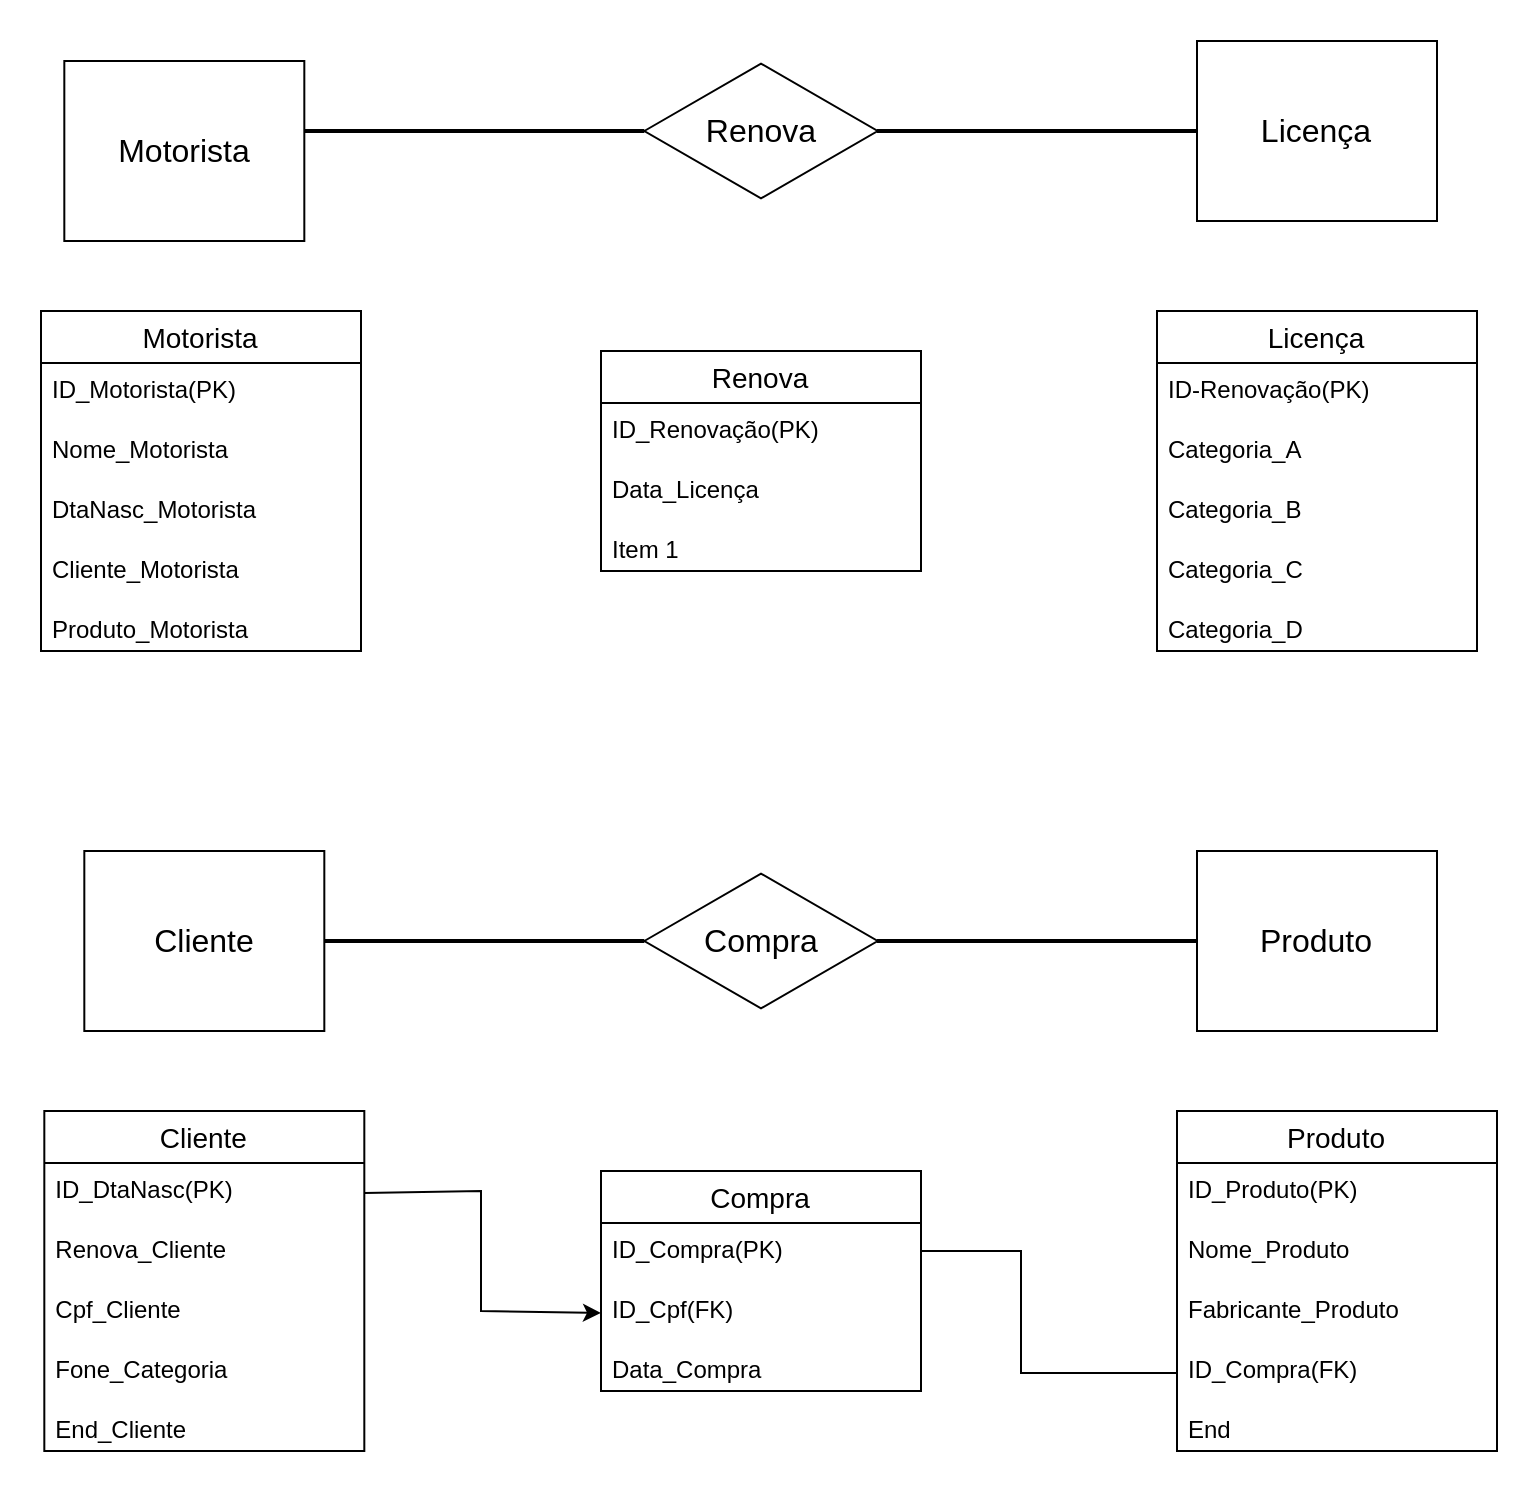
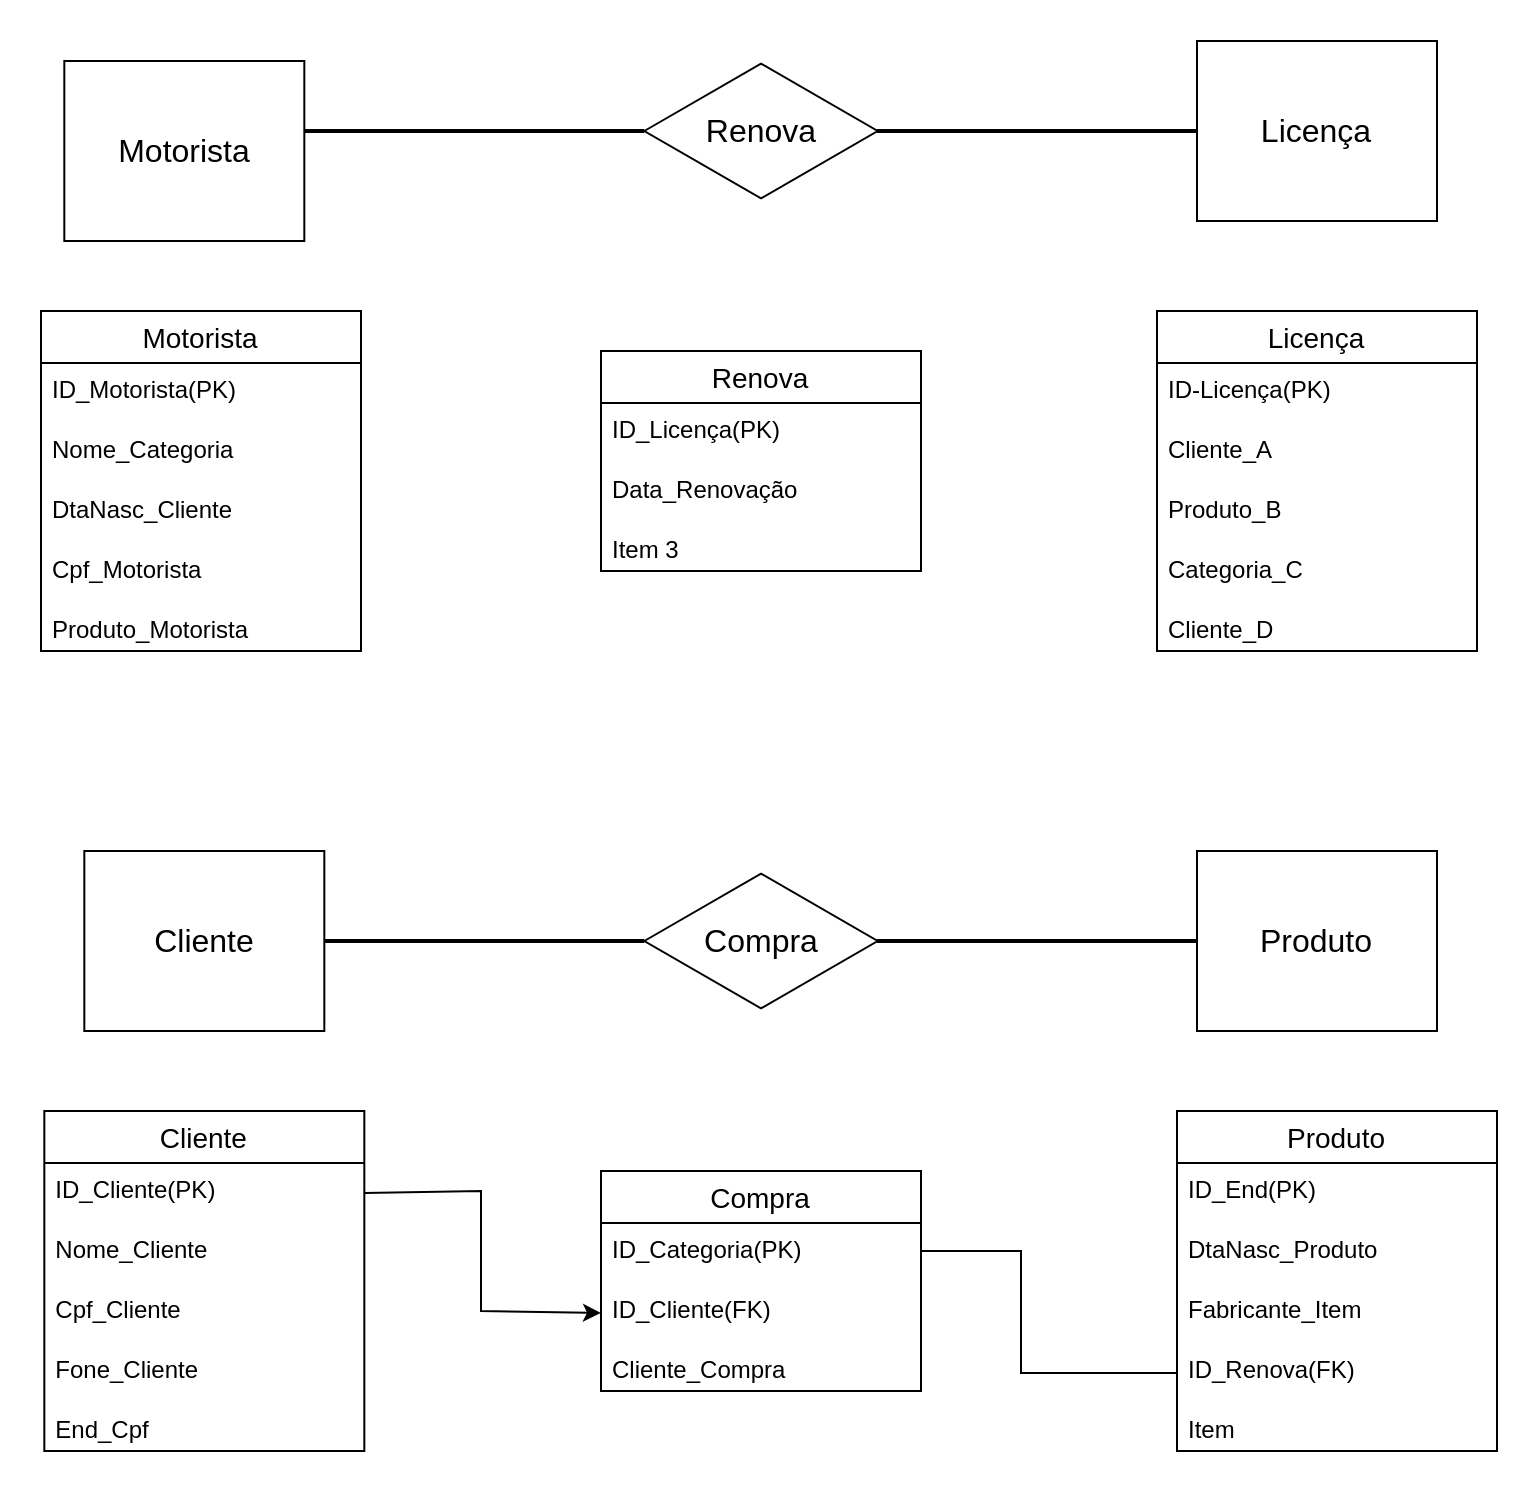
node "ID-Renovação(PK)": label "ID-Renovação(PK)" -> "ID-Licença(PK)"
node "ID_Renovação(PK)": label "ID_Renovação(PK)" -> "ID_Licença(PK)"
node "Nome_Motorista": label "Nome_Motorista" -> "Nome_Categoria"
node "Categoria_A": label "Categoria_A" -> "Cliente_A"
node "Data_Licença": label "Data_Licença" -> "Data_Renovação"
node "DtaNasc_Motorista": label "DtaNasc_Motorista" -> "DtaNasc_Cliente"
node "Categoria_B": label "Categoria_B" -> "Produto_B"
node "Item 1": label "Item 1" -> "Item 3"
node "Cliente_Motorista": label "Cliente_Motorista" -> "Cpf_Motorista"
node "Categoria_D": label "Categoria_D" -> "Cliente_D"
node "ID_DtaNasc(PK)": label "ID_DtaNasc(PK)" -> "ID_Cliente(PK)"
node "ID_Produto(PK)": label "ID_Produto(PK)" -> "ID_End(PK)"
node "Renova_Cliente": label "Renova_Cliente" -> "Nome_Cliente"
node "ID_Compra(PK)": label "ID_Compra(PK)" -> "ID_Categoria(PK)"
node "Nome_Produto": label "Nome_Produto" -> "DtaNasc_Produto"
node "ID_Cpf(FK)": label "ID_Cpf(FK)" -> "ID_Cliente(FK)"
node "Fabricante_Produto": label "Fabricante_Produto" -> "Fabricante_Item"
node "Fone_Categoria": label "Fone_Categoria" -> "Fone_Cliente"
node "Data_Compra": label "Data_Compra" -> "Cliente_Compra"
node "ID_Compra(FK)": label "ID_Compra(FK)" -> "ID_Renova(FK)"
node "End_Cliente": label "End_Cliente" -> "End_Cpf"
node "End": label "End" -> "Item"
